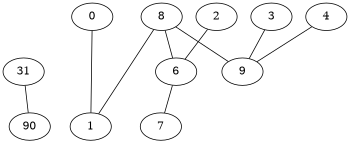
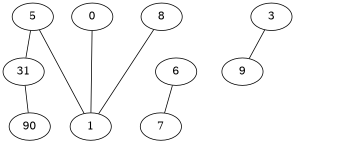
node "5": added
node "2": removed
node "4": removed
edge "8" -- "6": removed
edge "8" -- "9": removed
